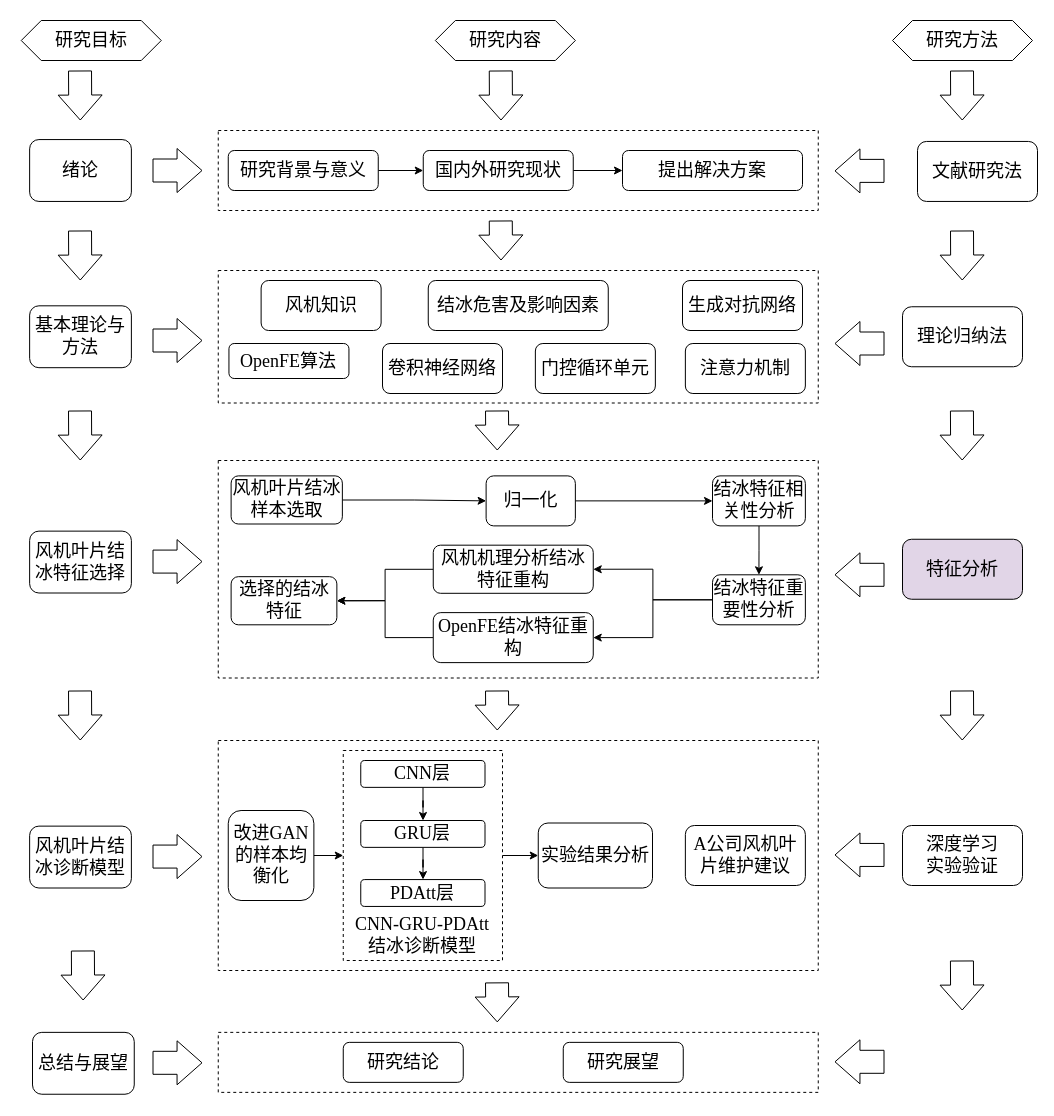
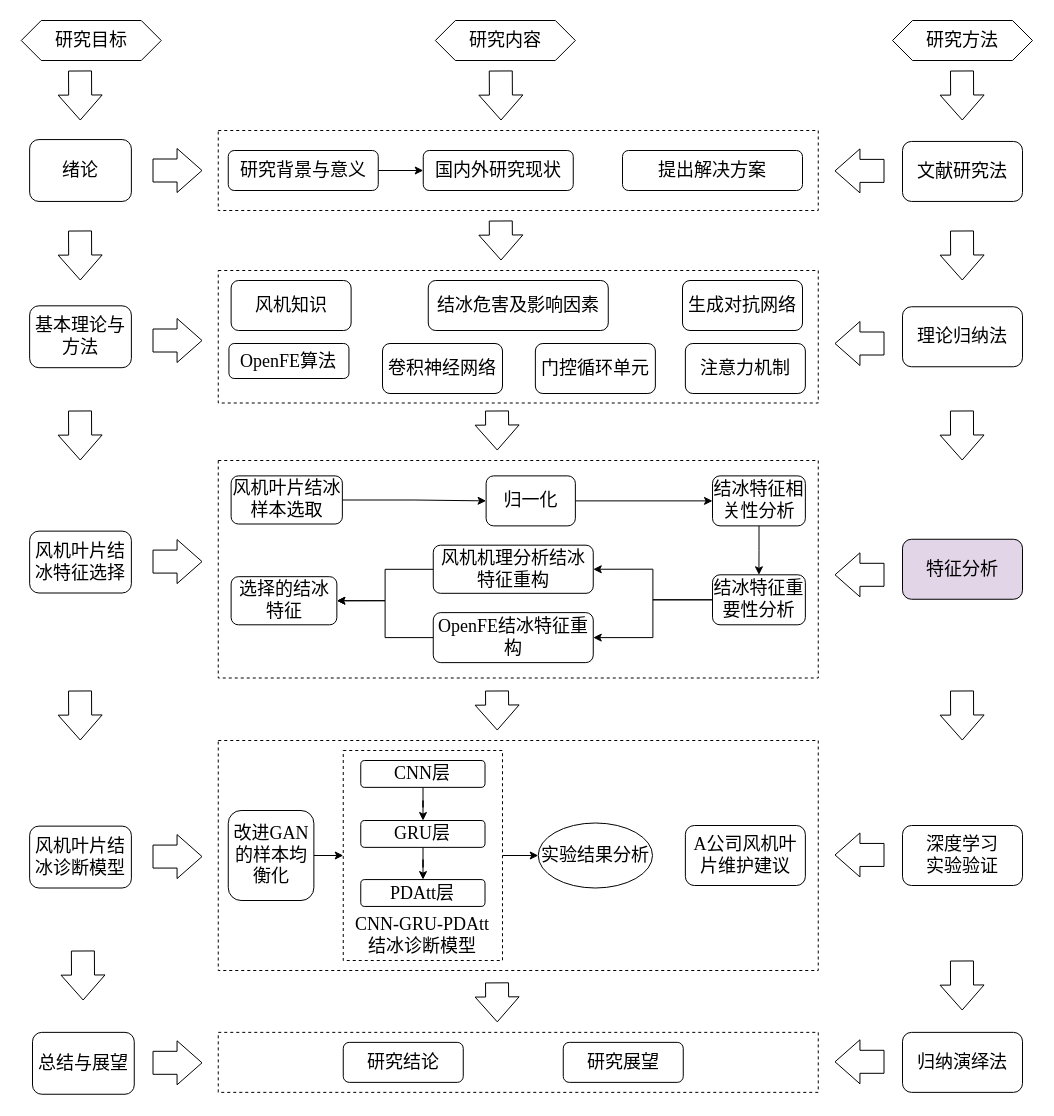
edge "国内外研究现状" -> "提出解决方案": removed
node "文献研究法": moved (978, 171) -> (963, 171)
node "风机知识": moved (321, 306) -> (291, 306)
node "实验结果分析": shape rounded rectangle -> ellipse
node "归纳演绎法": added
